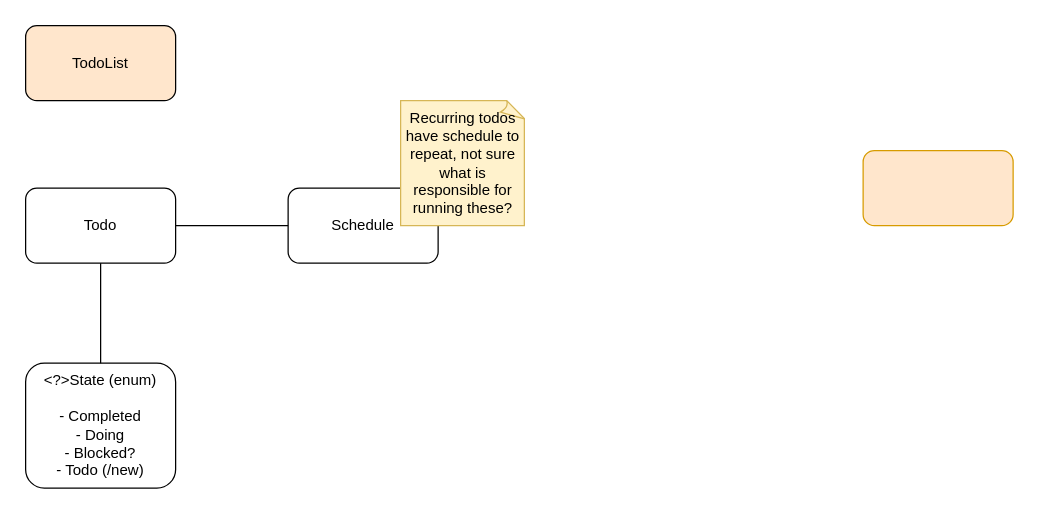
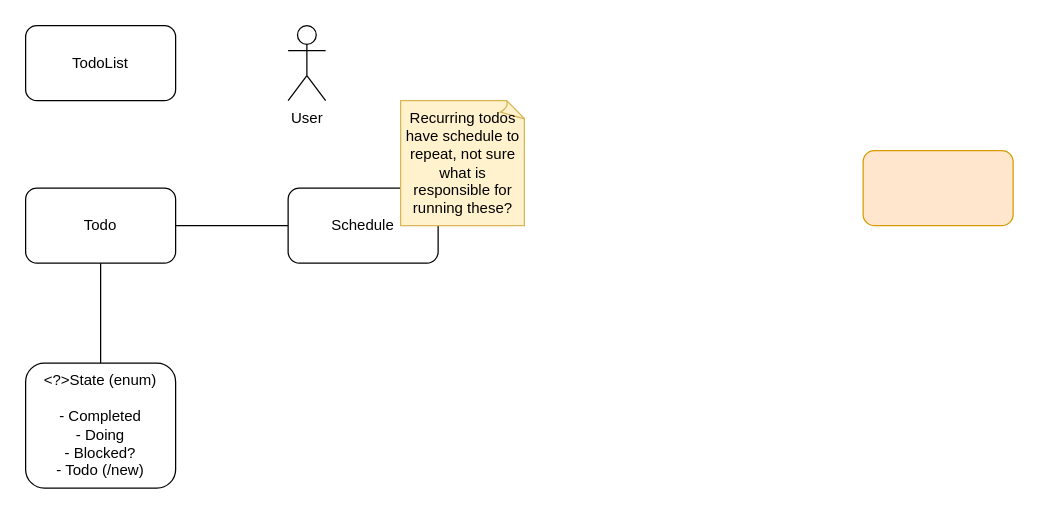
node "TodoList": fillcolor #ffe6cc -> #ffffff
node "User": added
